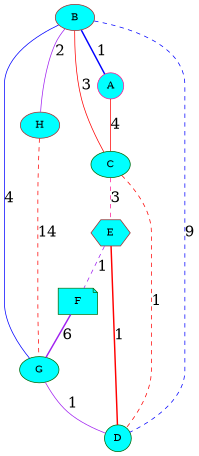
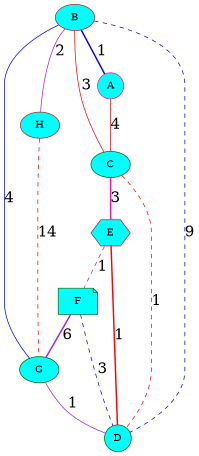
edge "C" -- "E": style dashed -> bold
edge "F" -- "D": added, label "3"
